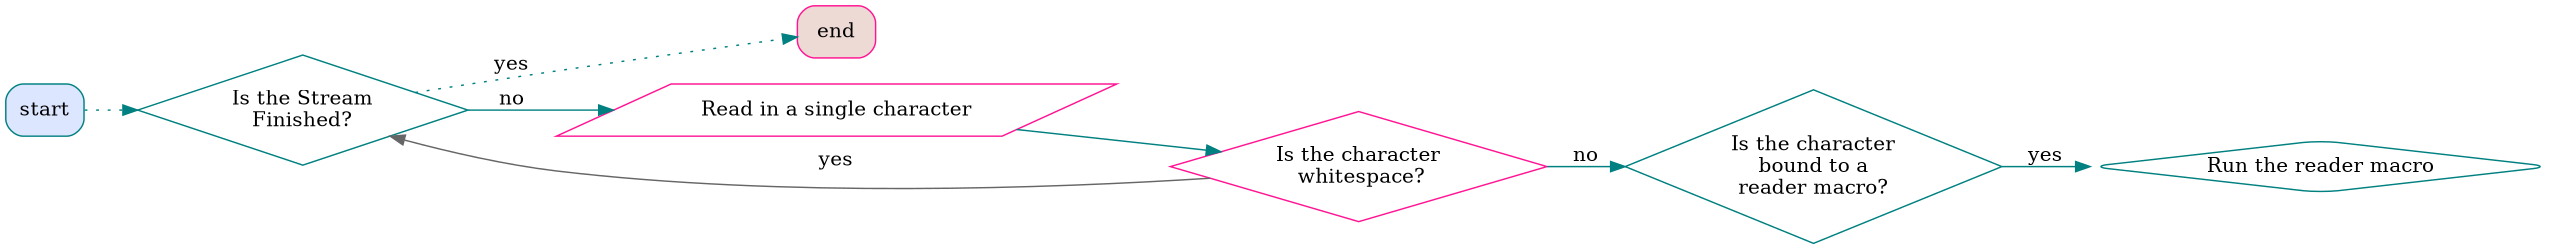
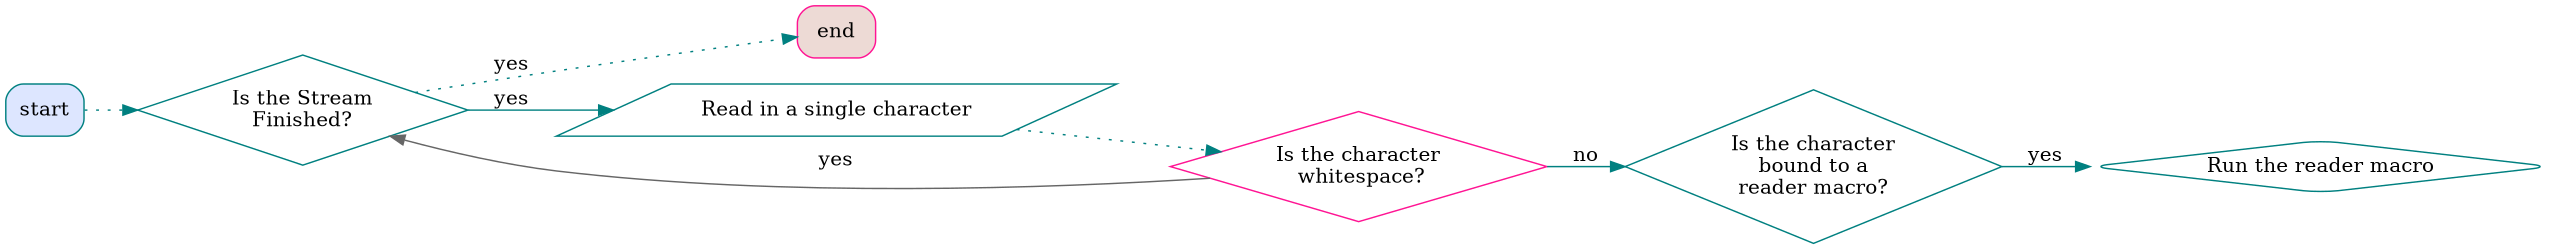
edge "Is the Stream Finished?" -> "Read in a single character": label "no" -> "yes"
node "Read in a single character": color deeppink -> teal
edge "Read in a single character" -> "Is the character whitespace?": style solid -> dotted
